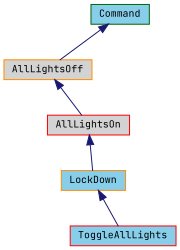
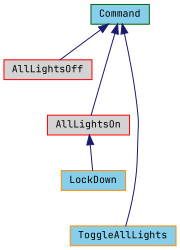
node "AllLightsOff": color darkorange -> red
edge "AllLightsOn" -> "AllLightsOff": now "AllLightsOn" -> "Command"
edge "ToggleAllLights" -> "LockDown": now "ToggleAllLights" -> "Command"
node "ToggleAllLights": color red -> darkorange
